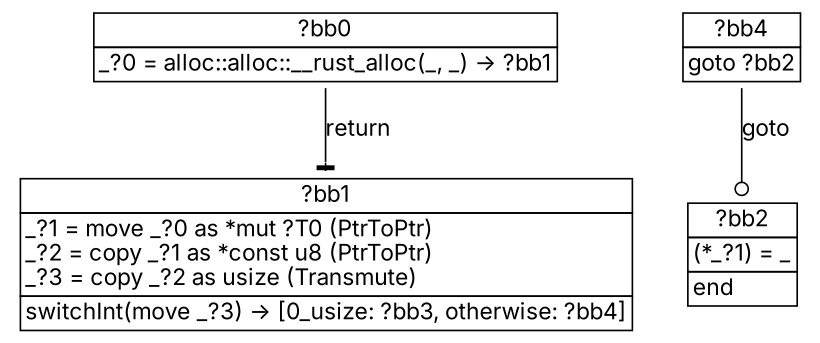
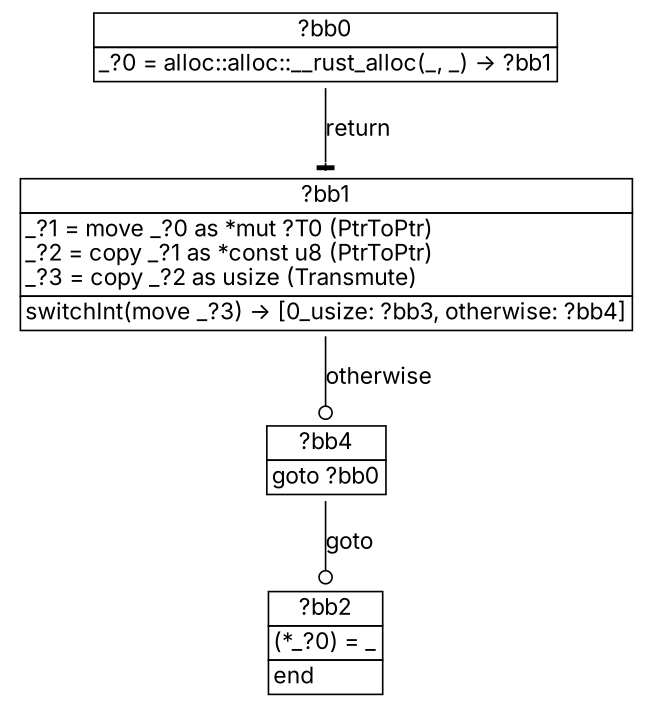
node "?bb4": text "goto ?bb2" -> "goto ?bb0"
node "?bb2": text "(*_?1) = _" -> "(*_?0) = _"
edge "?bb1" -> "?bb4": added, label "otherwise"
